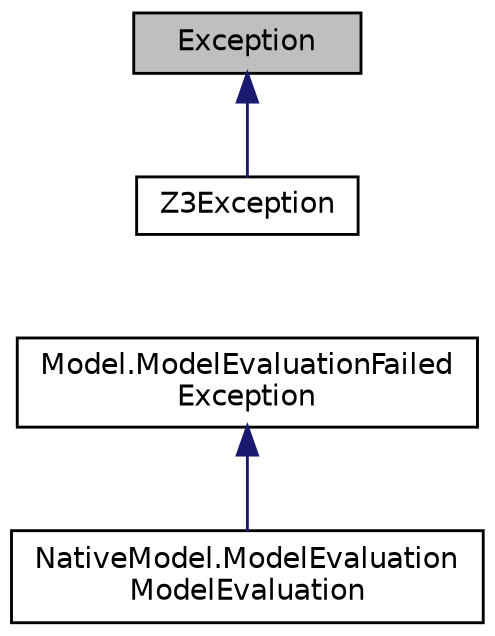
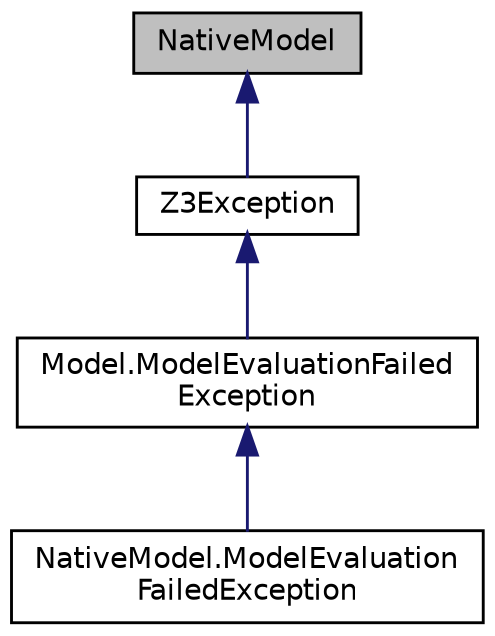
node "Exception": label "Exception" -> "NativeModel"
edge "Model.ModelEvaluationFailed Exception" -> "Z3Exception": added
node "NativeModel.ModelEvaluation ModelEvaluation": label "NativeModel.ModelEvaluation ModelEvaluation" -> "NativeModel.ModelEvaluation FailedException"
